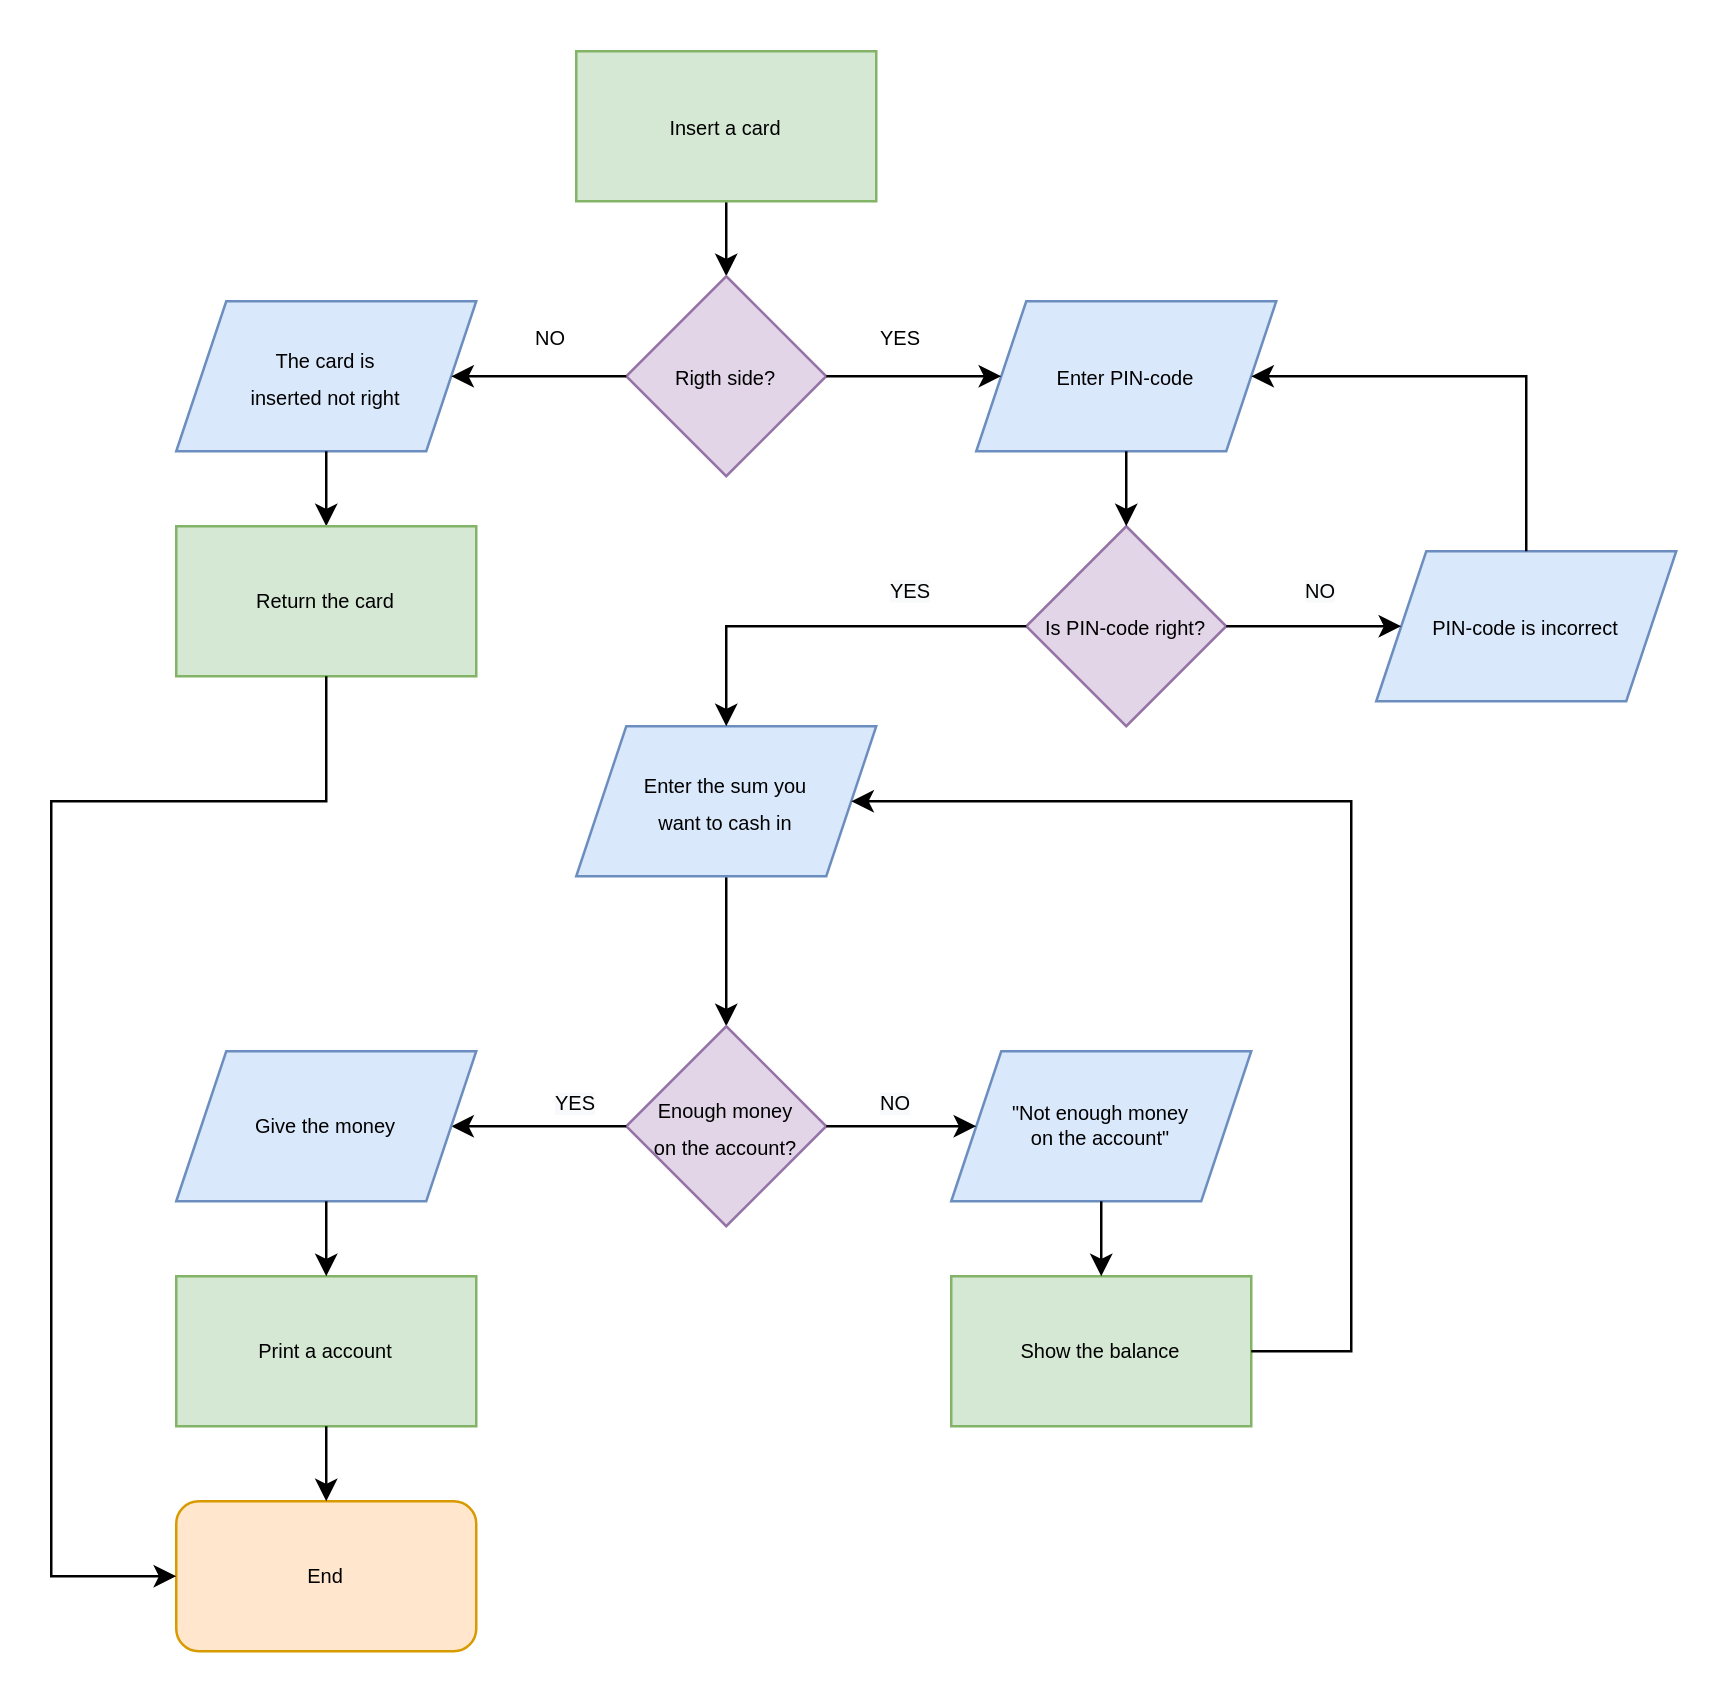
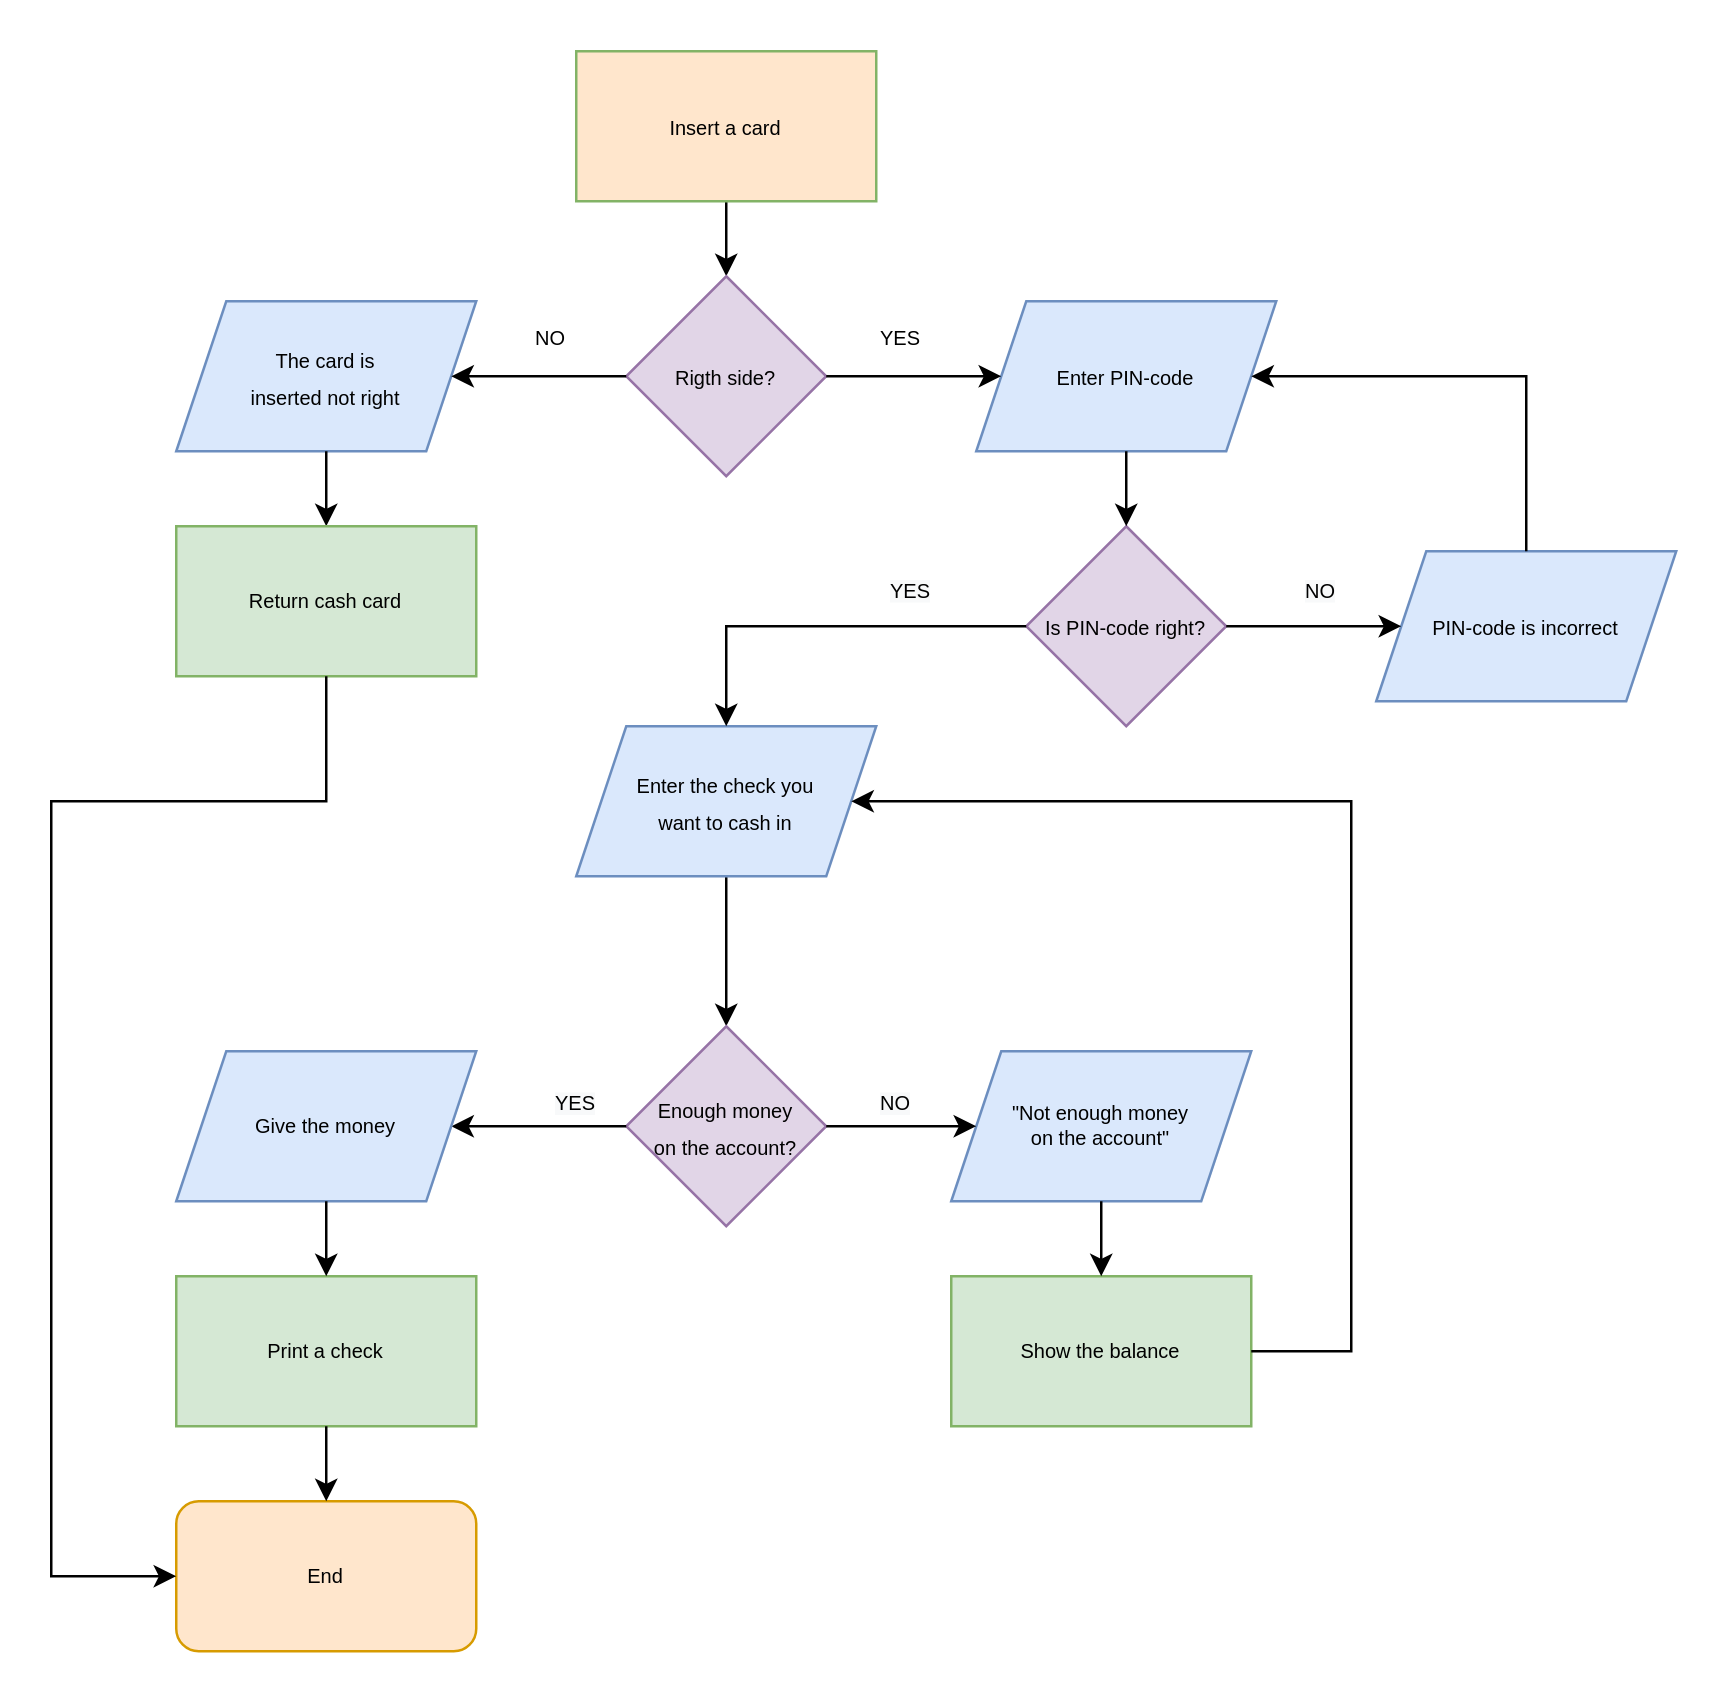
node "Insert a card": fillcolor #d5e8d4 -> #ffe6cc
node "Return the card": label "Return the card" -> "Return cash card"
node "Enter the sum you want to cash in": label "Enter the sum you want to cash in" -> "Enter the check you want to cash in"
node "Print a account": label "Print a account" -> "Print a check"
